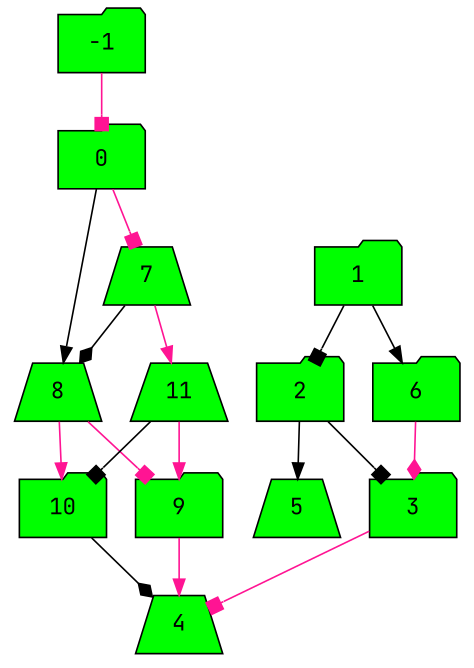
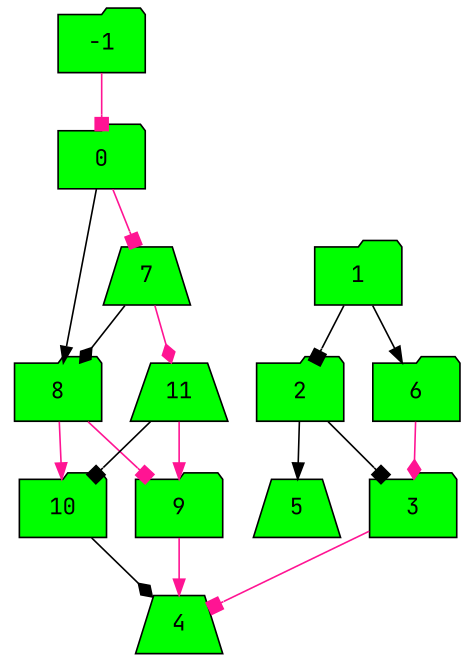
edge "7" -> "11": arrowhead normal -> diamond
node "8": shape trapezium -> folder
